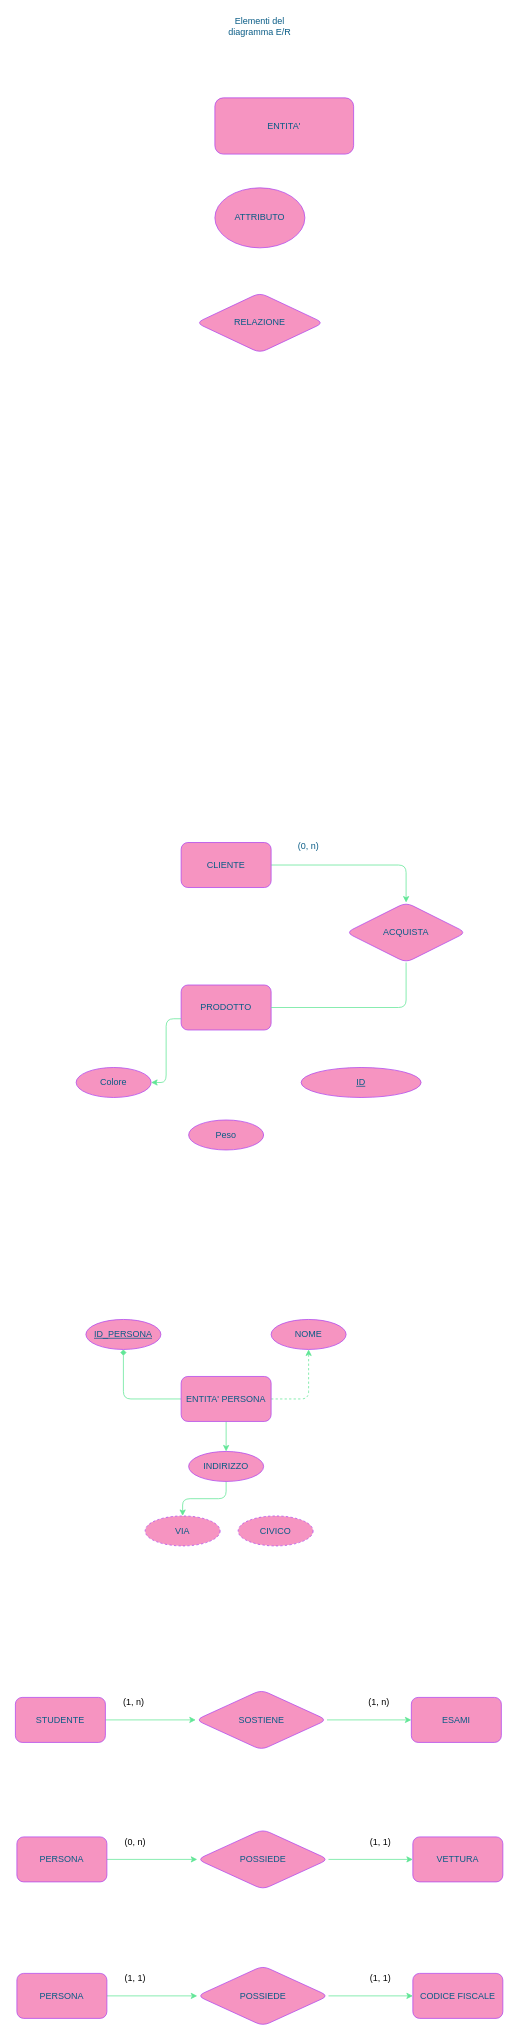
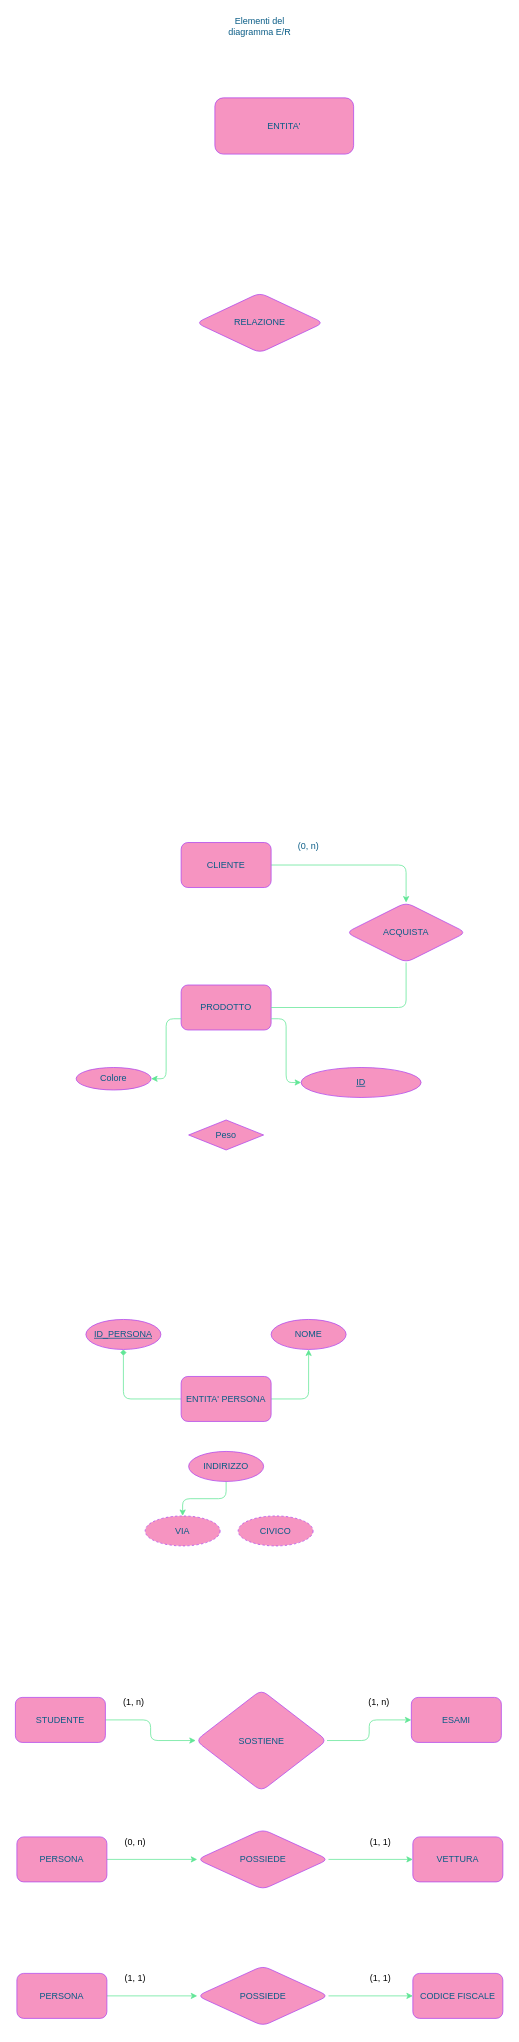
node "ATTRIBUTO": removed
edge "PRODOTTO" -> "ID": added
node "Colore": size 75x30 -> 75x23
node "Peso": shape ellipse -> diamond
edge "ENTITA' PERSONA" -> "NOME": style dashed -> solid
edge "ENTITA' PERSONA" -> "INDIRIZZO": removed
node "SOSTIENE": size 131x60 -> 131x101
